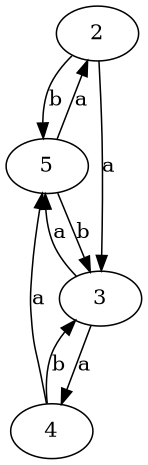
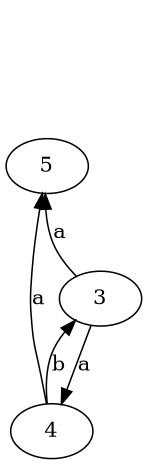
node "2": removed
edge "5" -> "3": removed, label "b"
